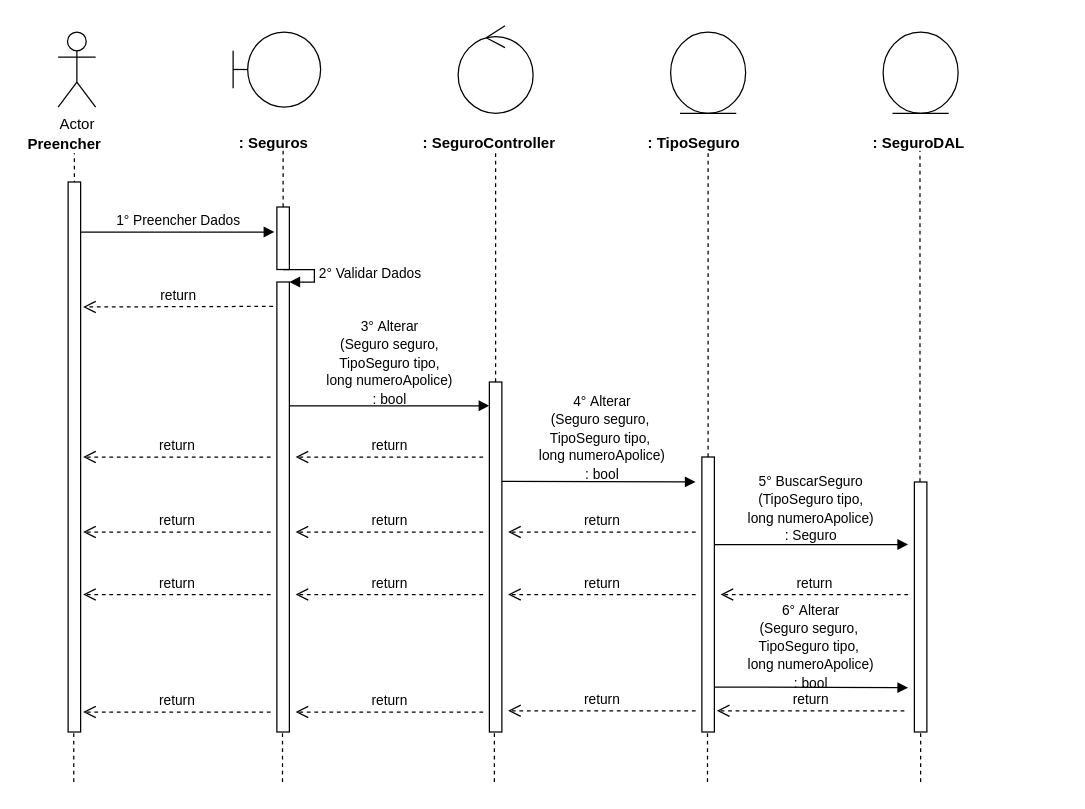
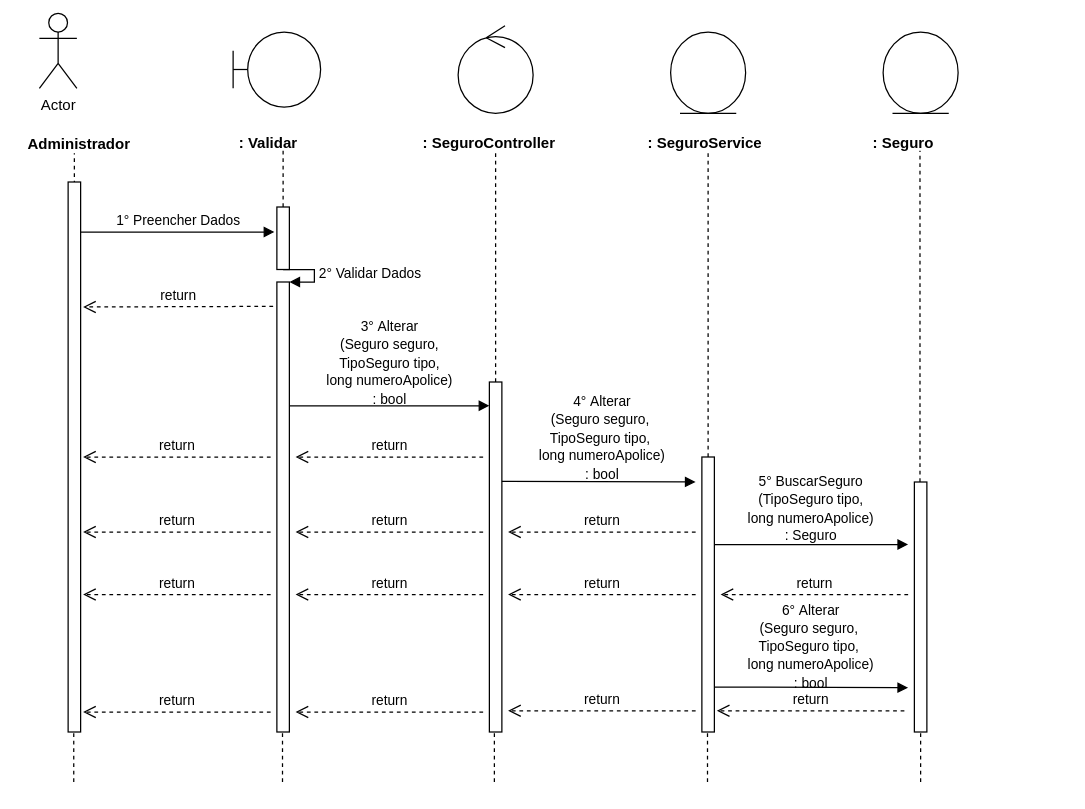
node "Actor": moved (77, 69) -> (58, 51)
node ": Seguros": label ": Seguros" -> ": Validar"
node ": TipoSeguro": label ": TipoSeguro" -> ": SeguroService"
node ": SeguroDAL": label ": SeguroDAL" -> ": Seguro"
node "Preencher": label "Preencher" -> "Administrador"
